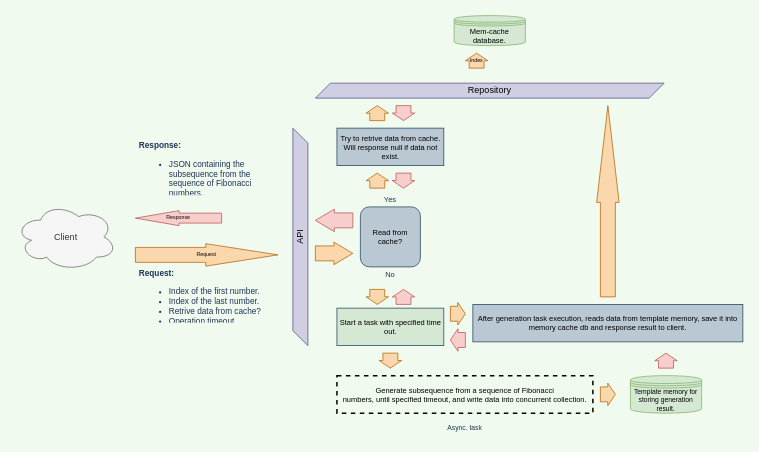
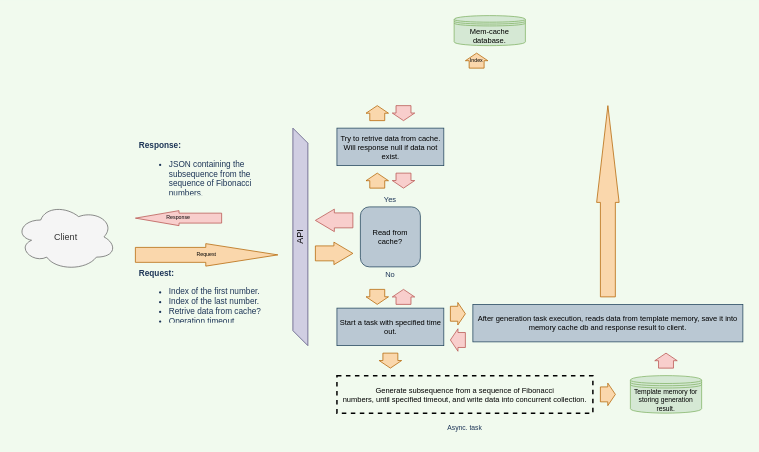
node "Repository": removed
node "Start a task with specified time out.": fillcolor #d5e8d4 -> #bac8d3
